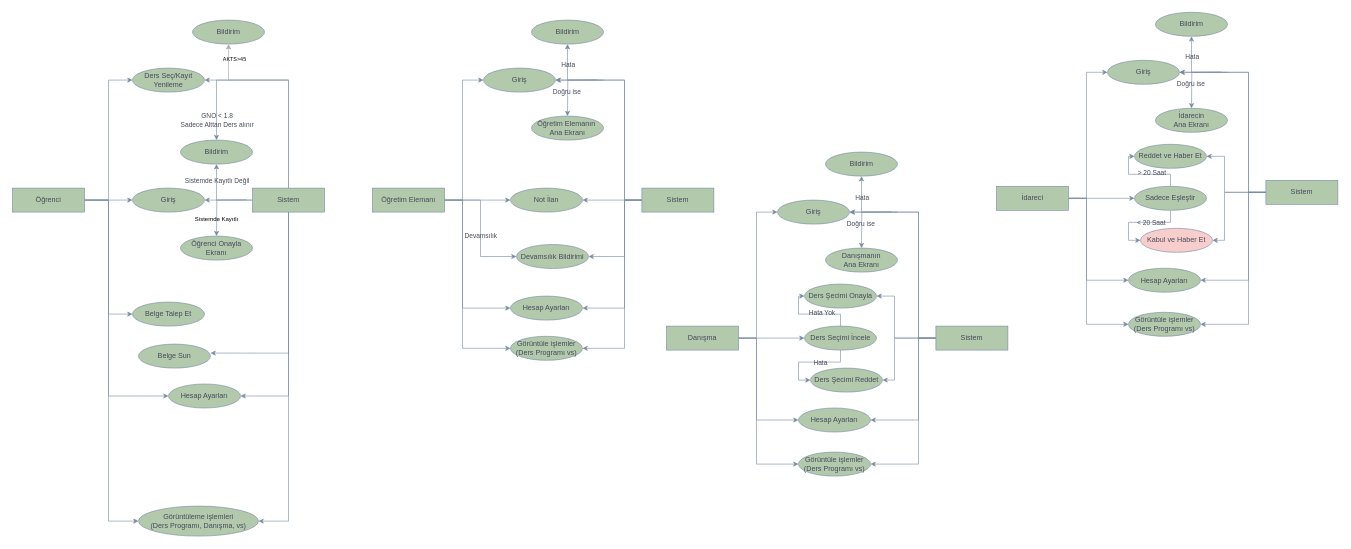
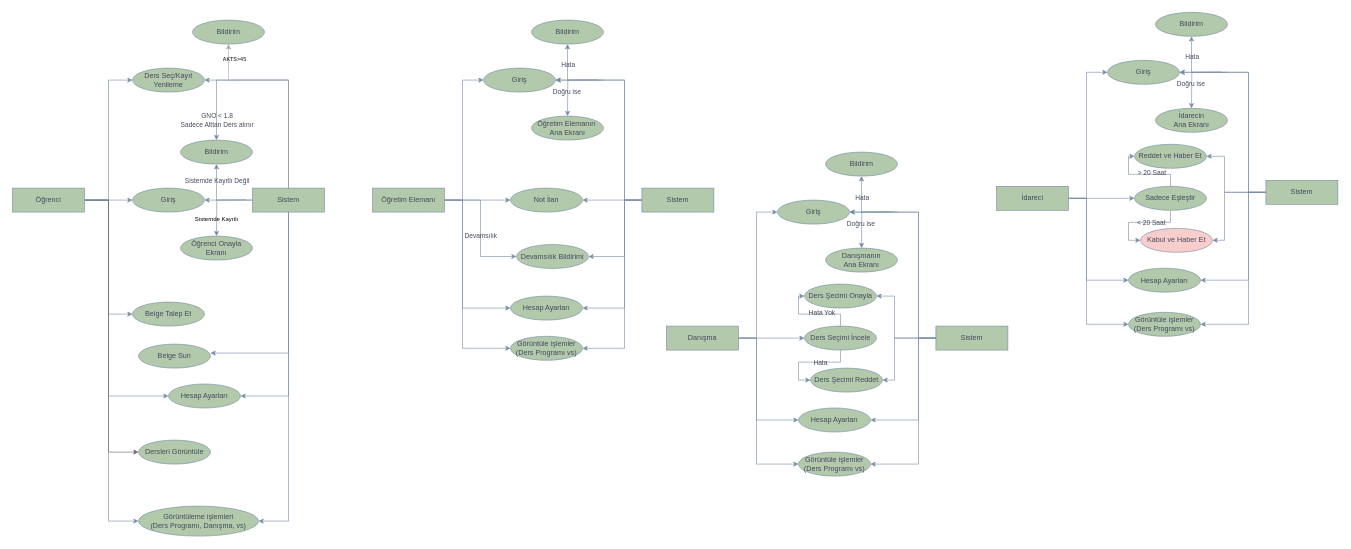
edge "Öğrenci" -> "Dersleri Görüntüle": added
node "Dersleri Görüntüle": added
